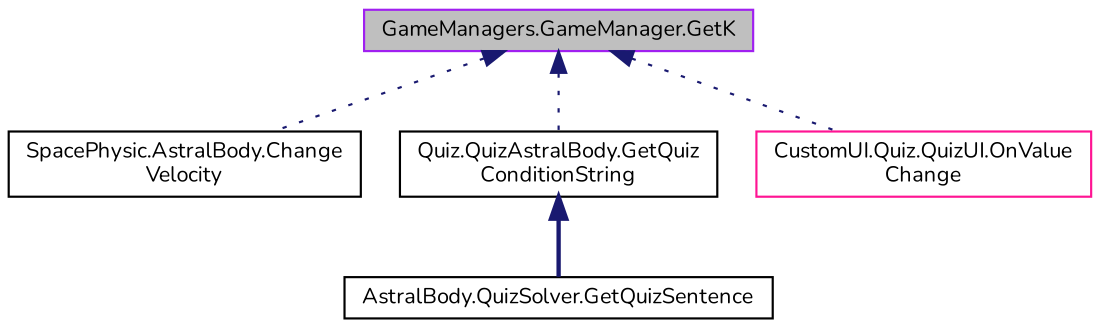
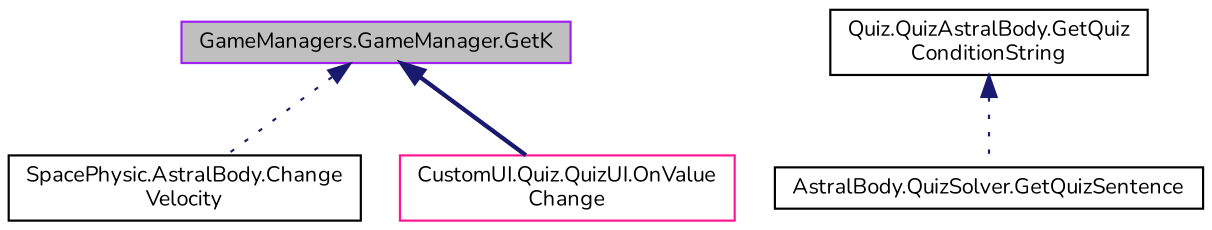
edge "CustomUI.Quiz.QuizUI.OnValue Change" -> "GameManagers.GameManager.GetK": style dotted -> bold
edge "Quiz.QuizAstralBody.GetQuiz ConditionString" -> "GameManagers.GameManager.GetK": removed
edge "AstralBody.QuizSolver.GetQuizSentence" -> "Quiz.QuizAstralBody.GetQuiz ConditionString": style bold -> dotted
